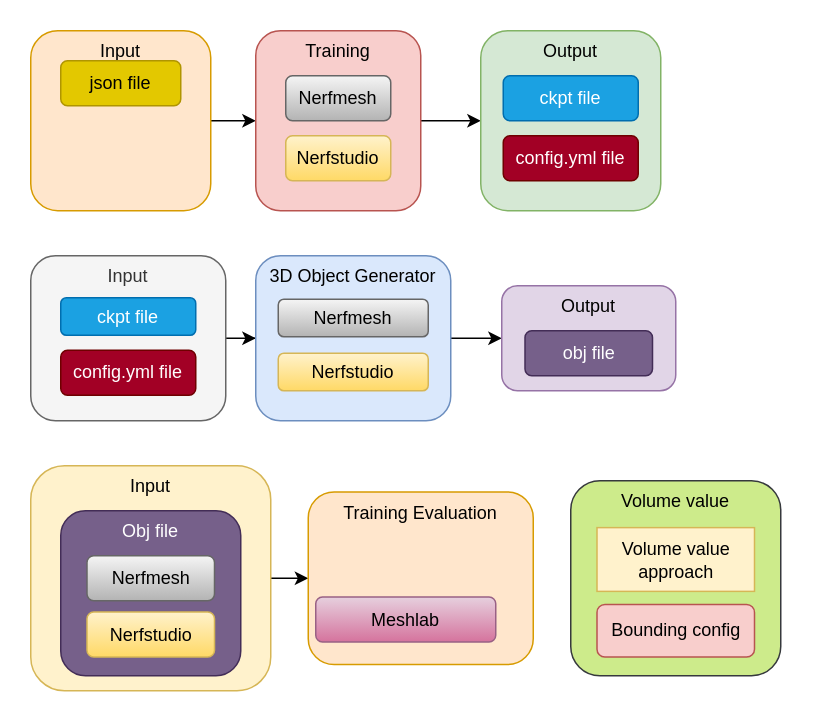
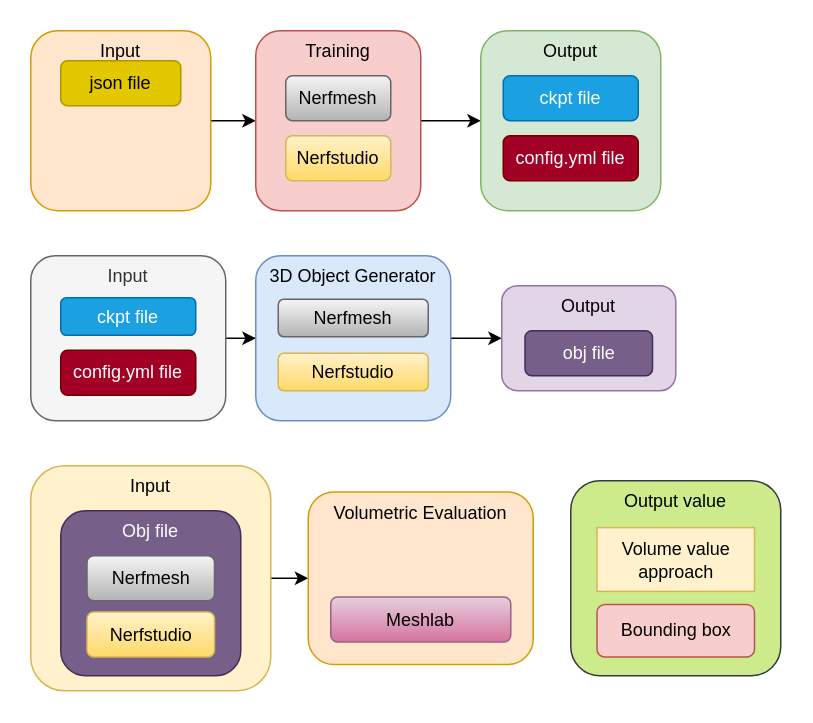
node "Volume value": label "Volume value" -> "Output value"
node "Training Evaluation": label "Training Evaluation" -> "Volumetric Evaluation"
node "Meshlab": moved (406, 620) -> (421, 620)
node "Bounding config": label "Bounding config" -> "Bounding box"
